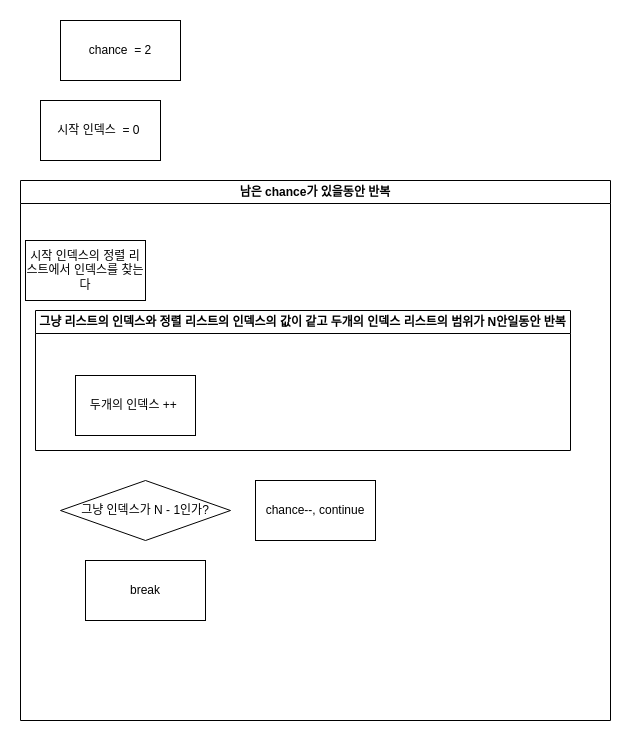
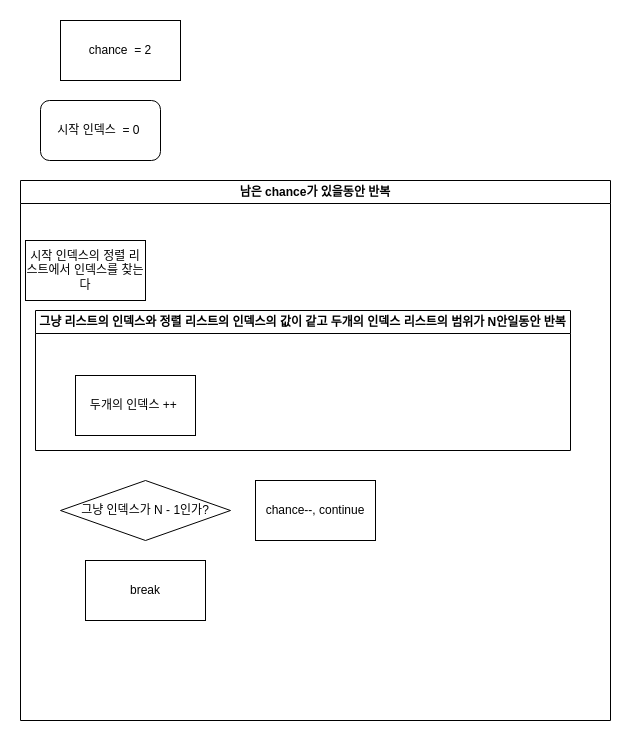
node "시작 인덱스 = 0": shape rectangle -> rounded rectangle
